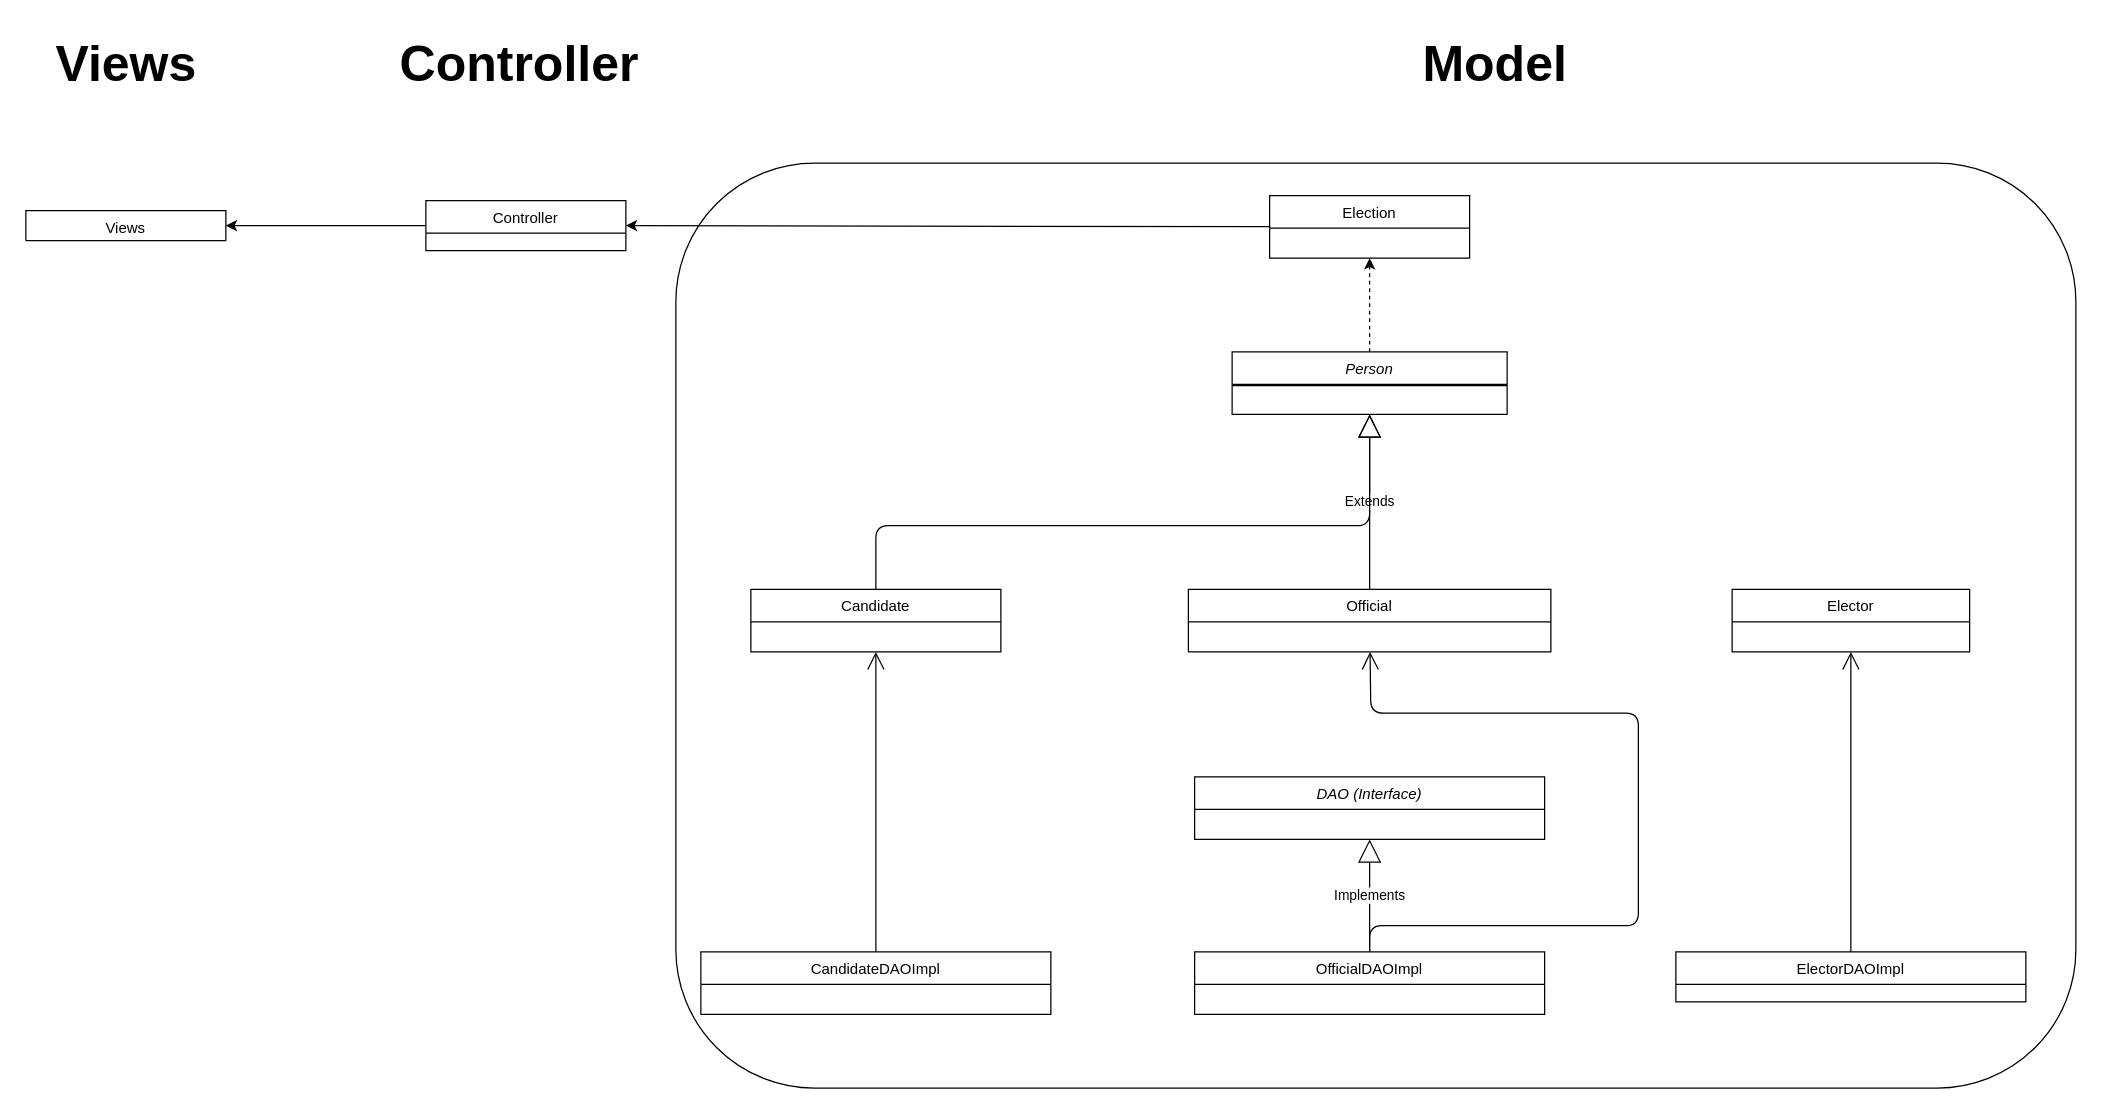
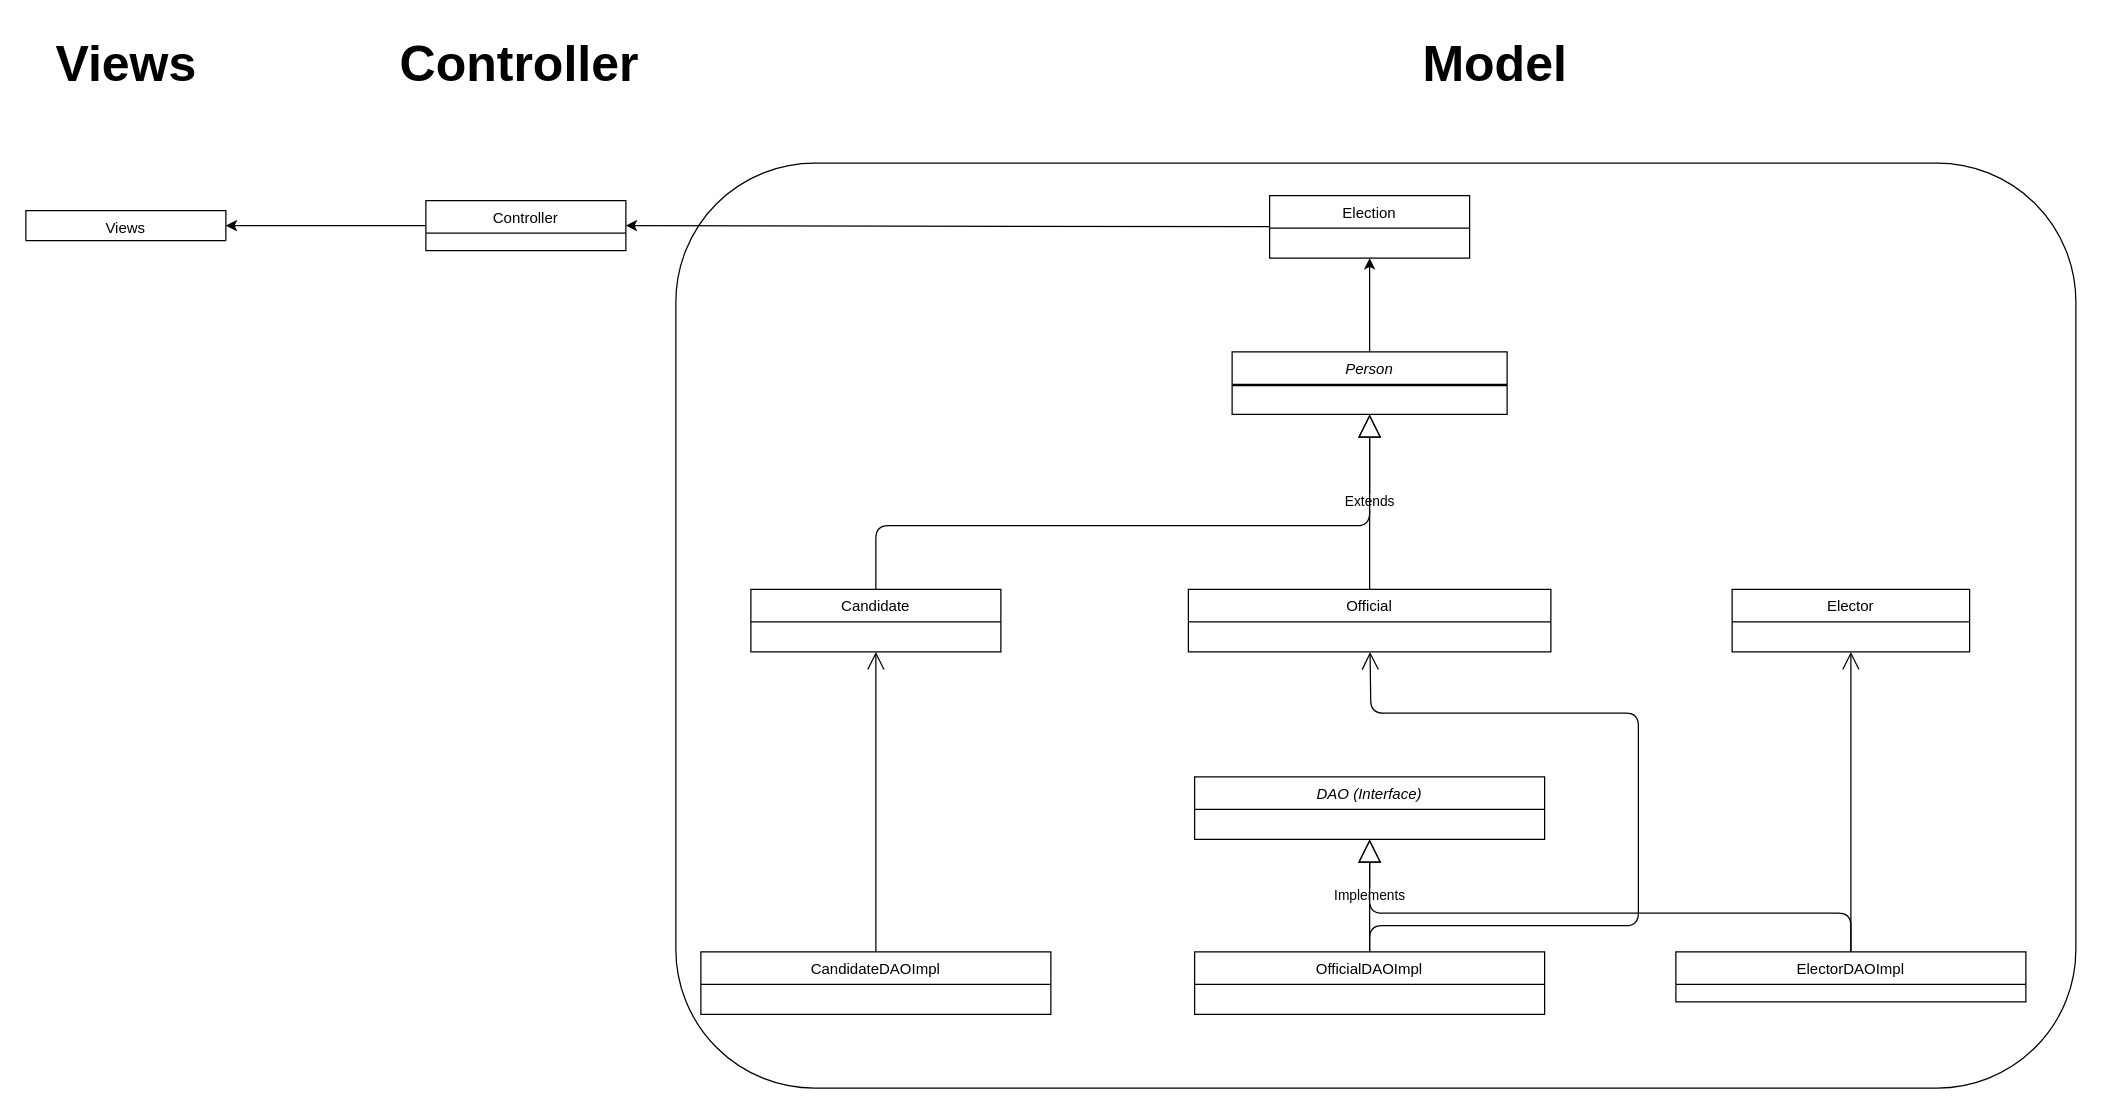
edge "Person" -> "Election": style dashed -> solid
edge "ElectorDAOImpl" -> "DAO (Interface)": added
